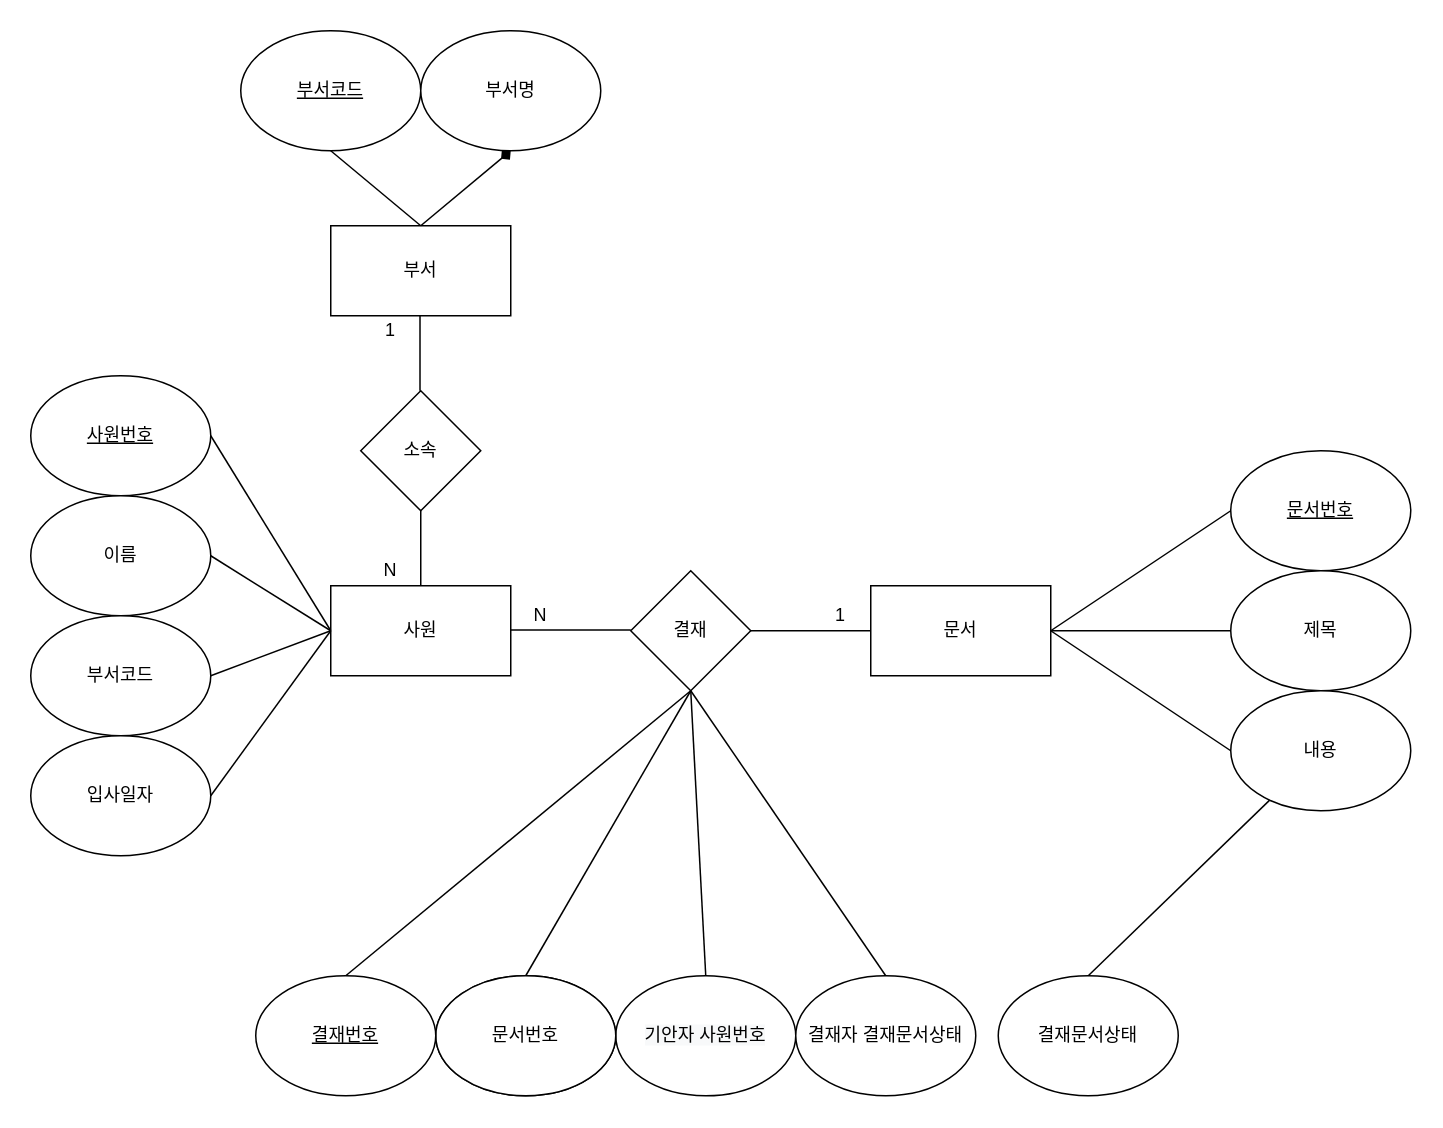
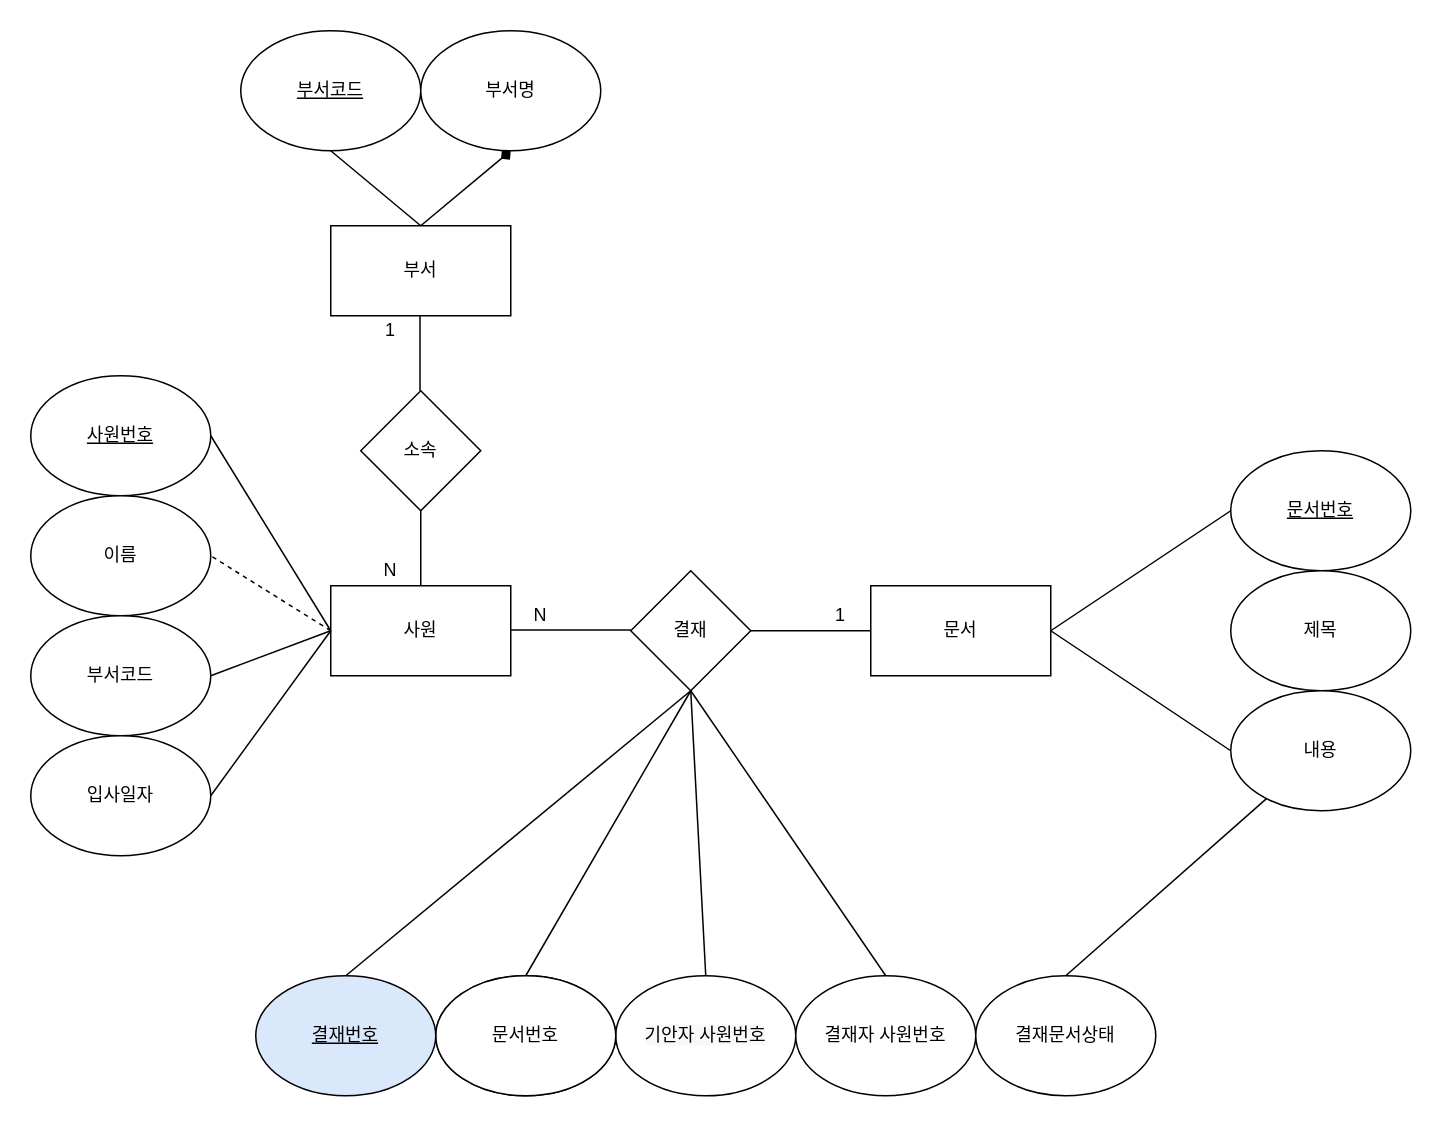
edge "이름" -- "사원": style solid -> dashed
edge "문서" -- "제목": removed
node "결재번호": fillcolor #ffffff -> #dae8fc
node "결재자 결재문서상태": label "결재자 결재문서상태" -> "결재자 사원번호"
node "결재문서상태": moved (1088, 1036) -> (1066, 1036)
